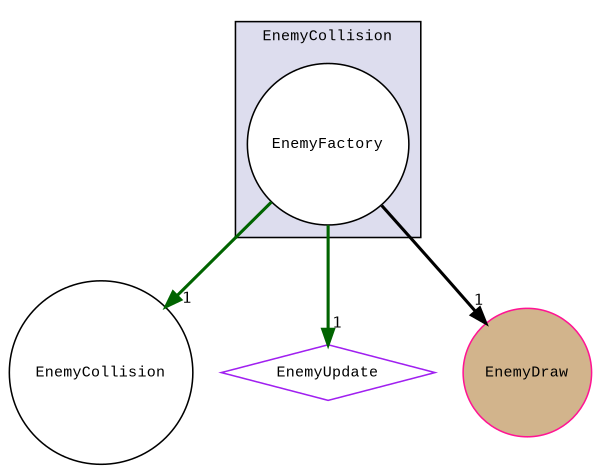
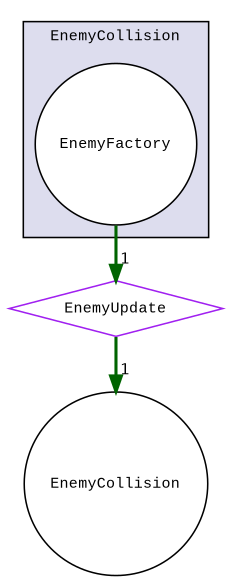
edge "EnemyFactory" -> "EnemyCollision": now "EnemyUpdate" -> "EnemyCollision"
node "EnemyDraw": removed
